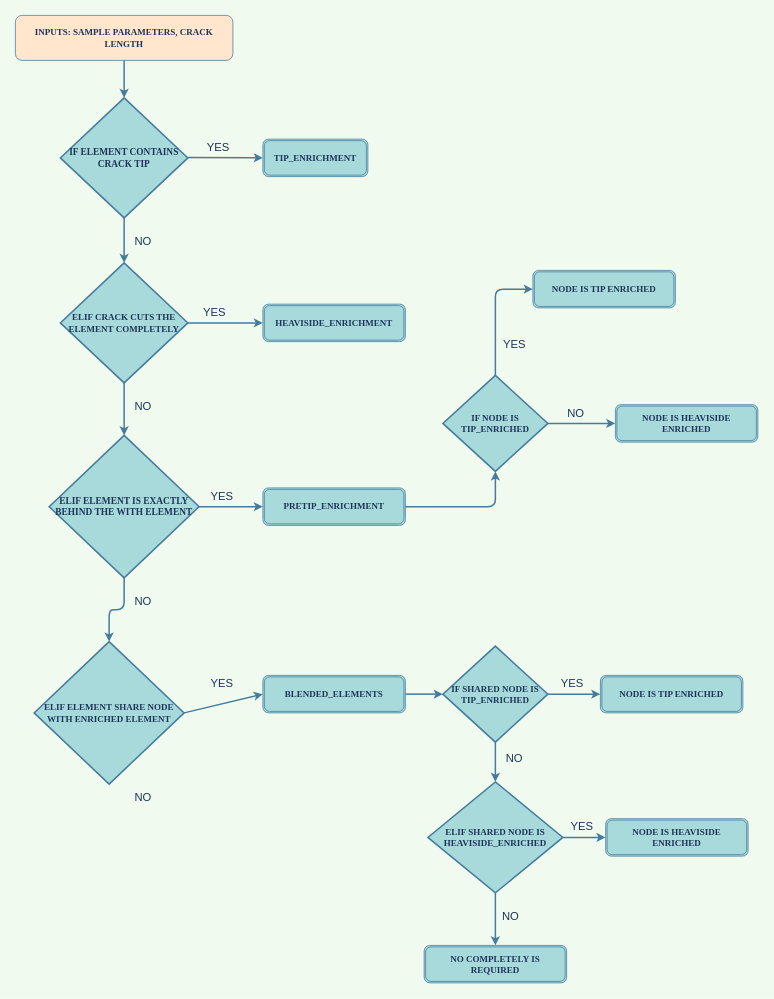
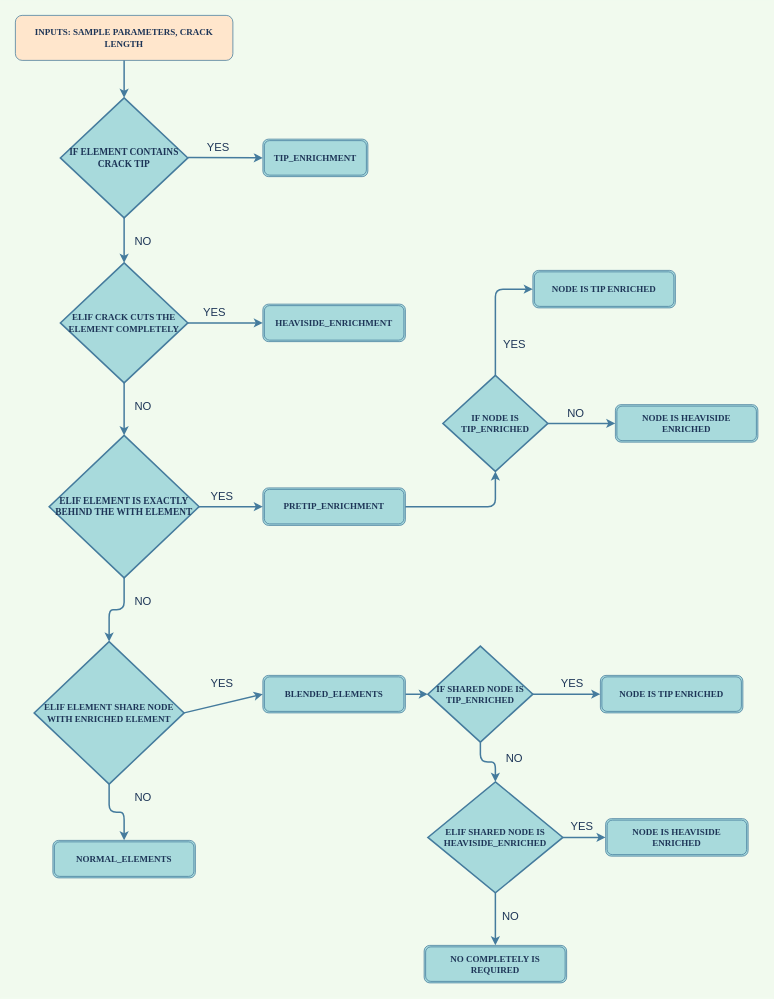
node "IF SHARED NODE IS TIP_ENRICHED": moved (495, 694) -> (480, 694)
edge "ELIF ELEMENT SHARE NODE WITH ENRICHED ELEMENT" -> "NORMAL_ELEMENTS": added
node "NORMAL_ELEMENTS": added
